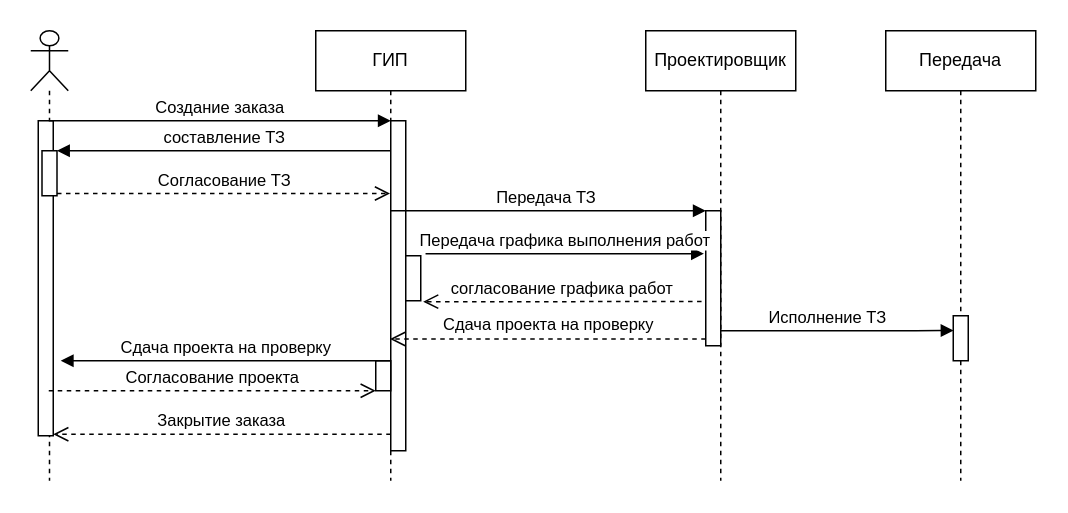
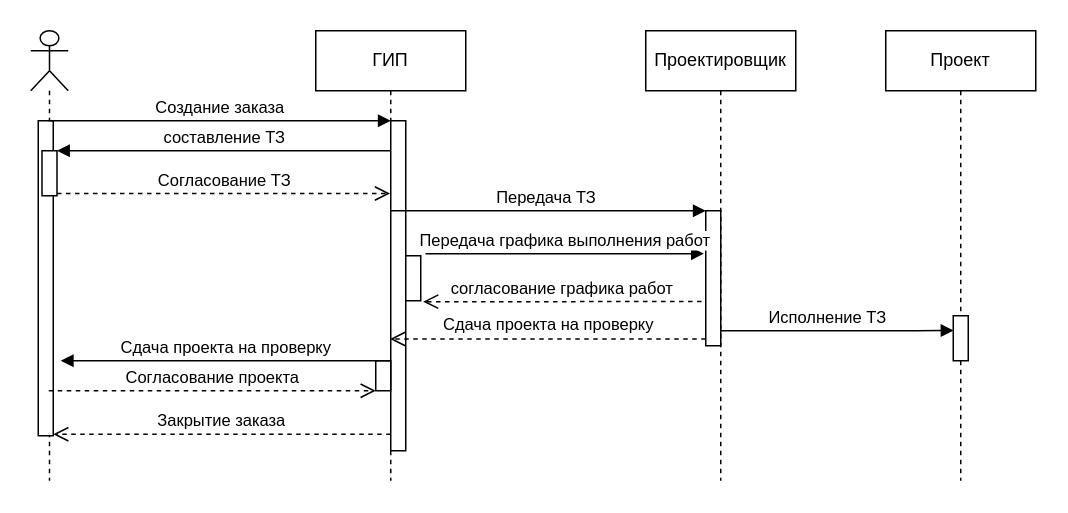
node "Передача": label "Передача" -> "Проект"
